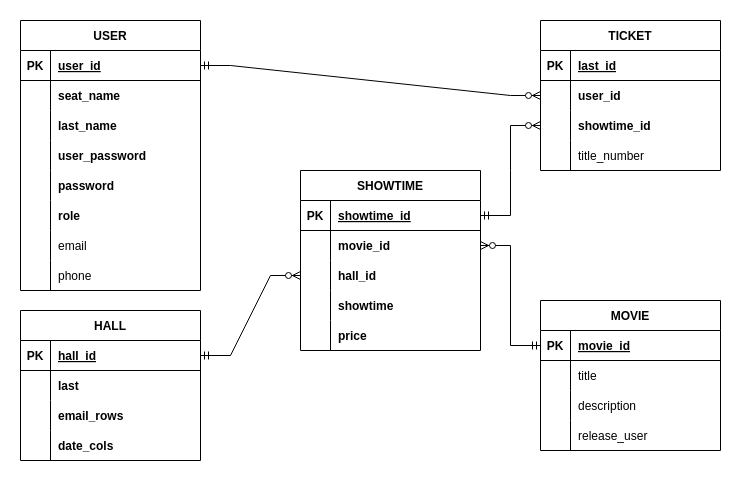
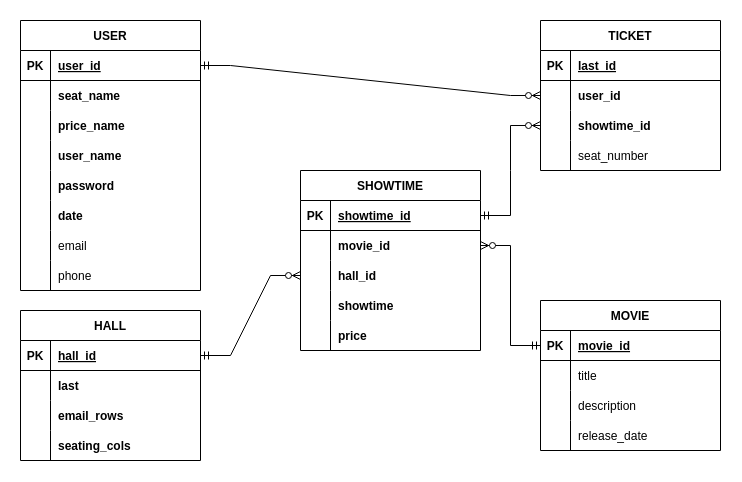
node "last_name": label "last_name" -> "price_name"
node "user_password": label "user_password" -> "user_name"
node "title_number": label "title_number" -> "seat_number"
node "role": label "role" -> "date"
node "release_user": label "release_user" -> "release_date"
node "date_cols": label "date_cols" -> "seating_cols"
